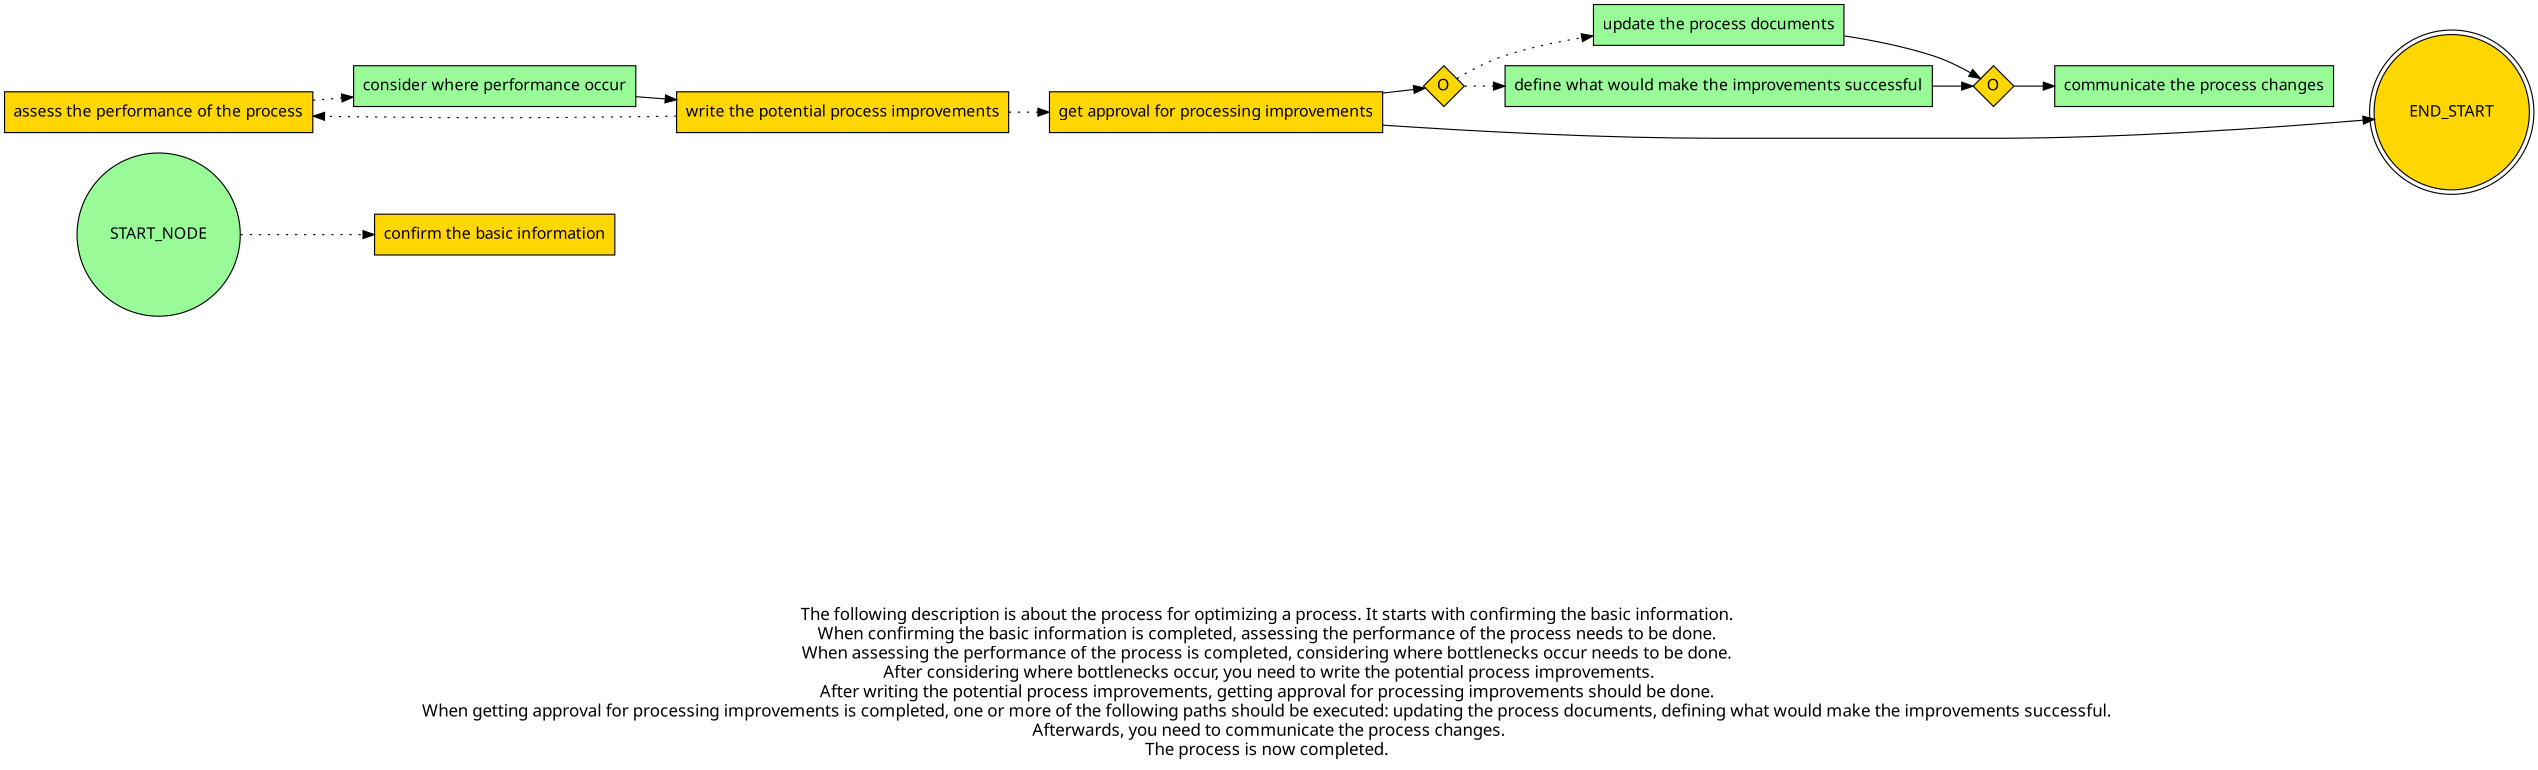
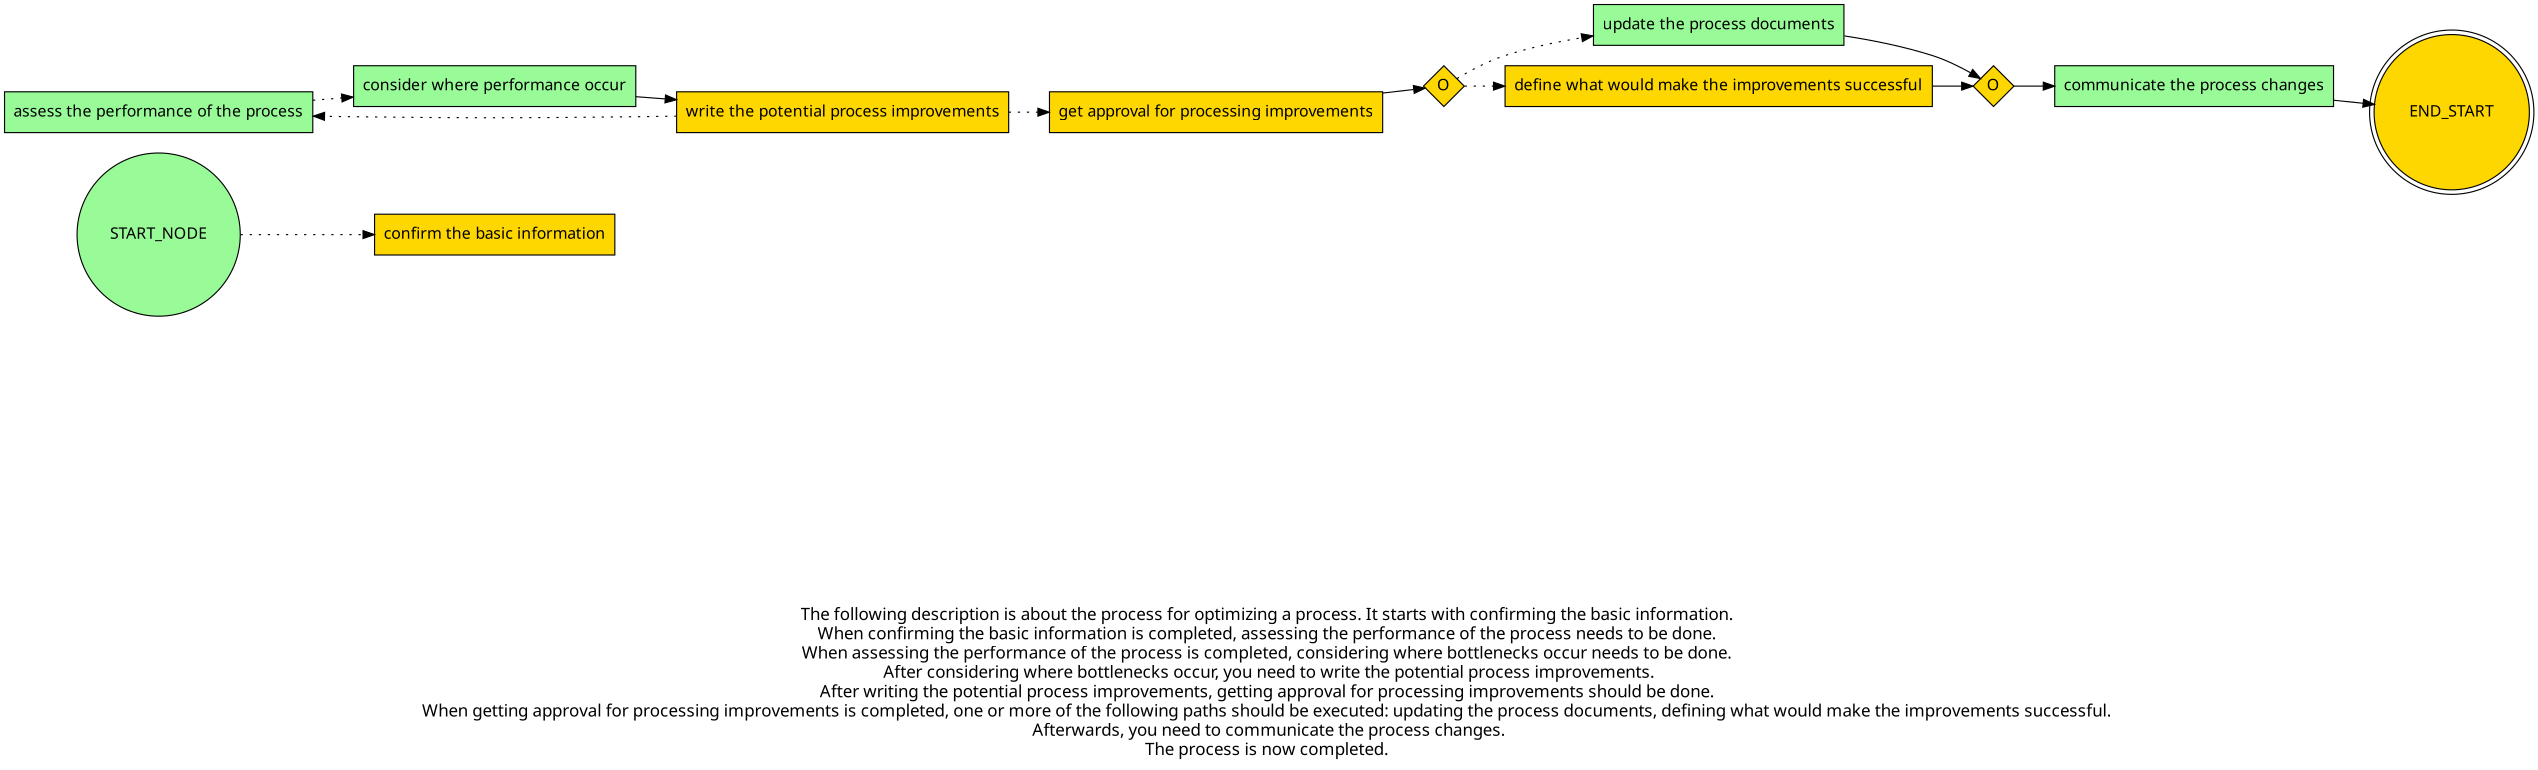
node "define what would make the improvements successful": fillcolor palegreen -> gold
node "assess the performance of the process": fillcolor gold -> palegreen
edge "get approval for processing improvements" -> "END_START": now "communicate the process changes" -> "END_START"
